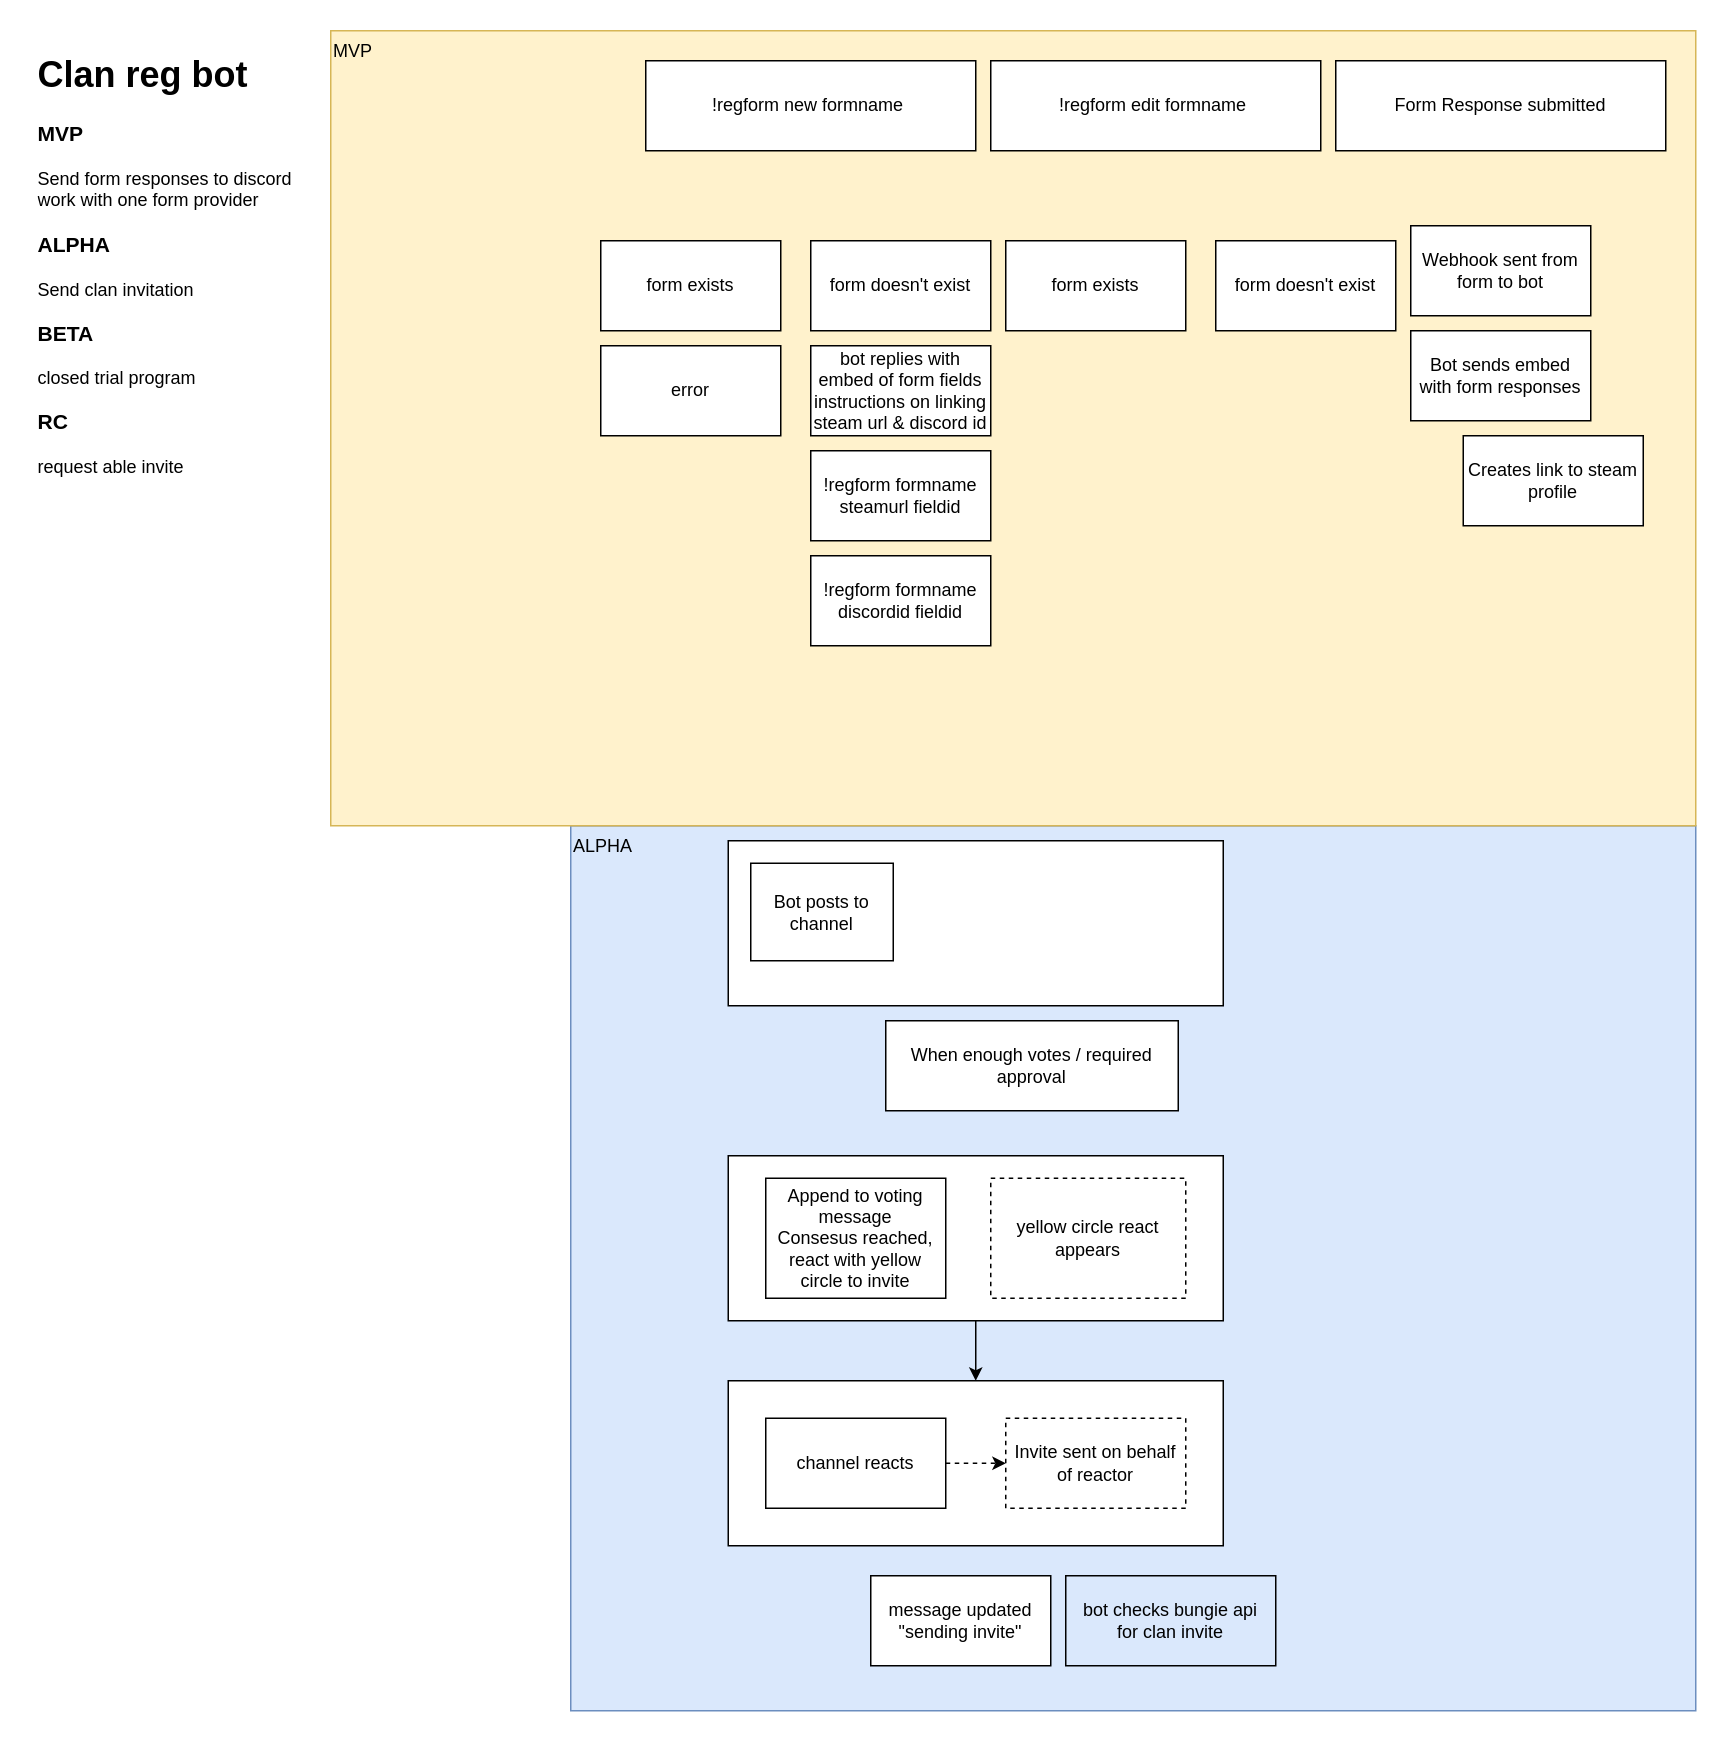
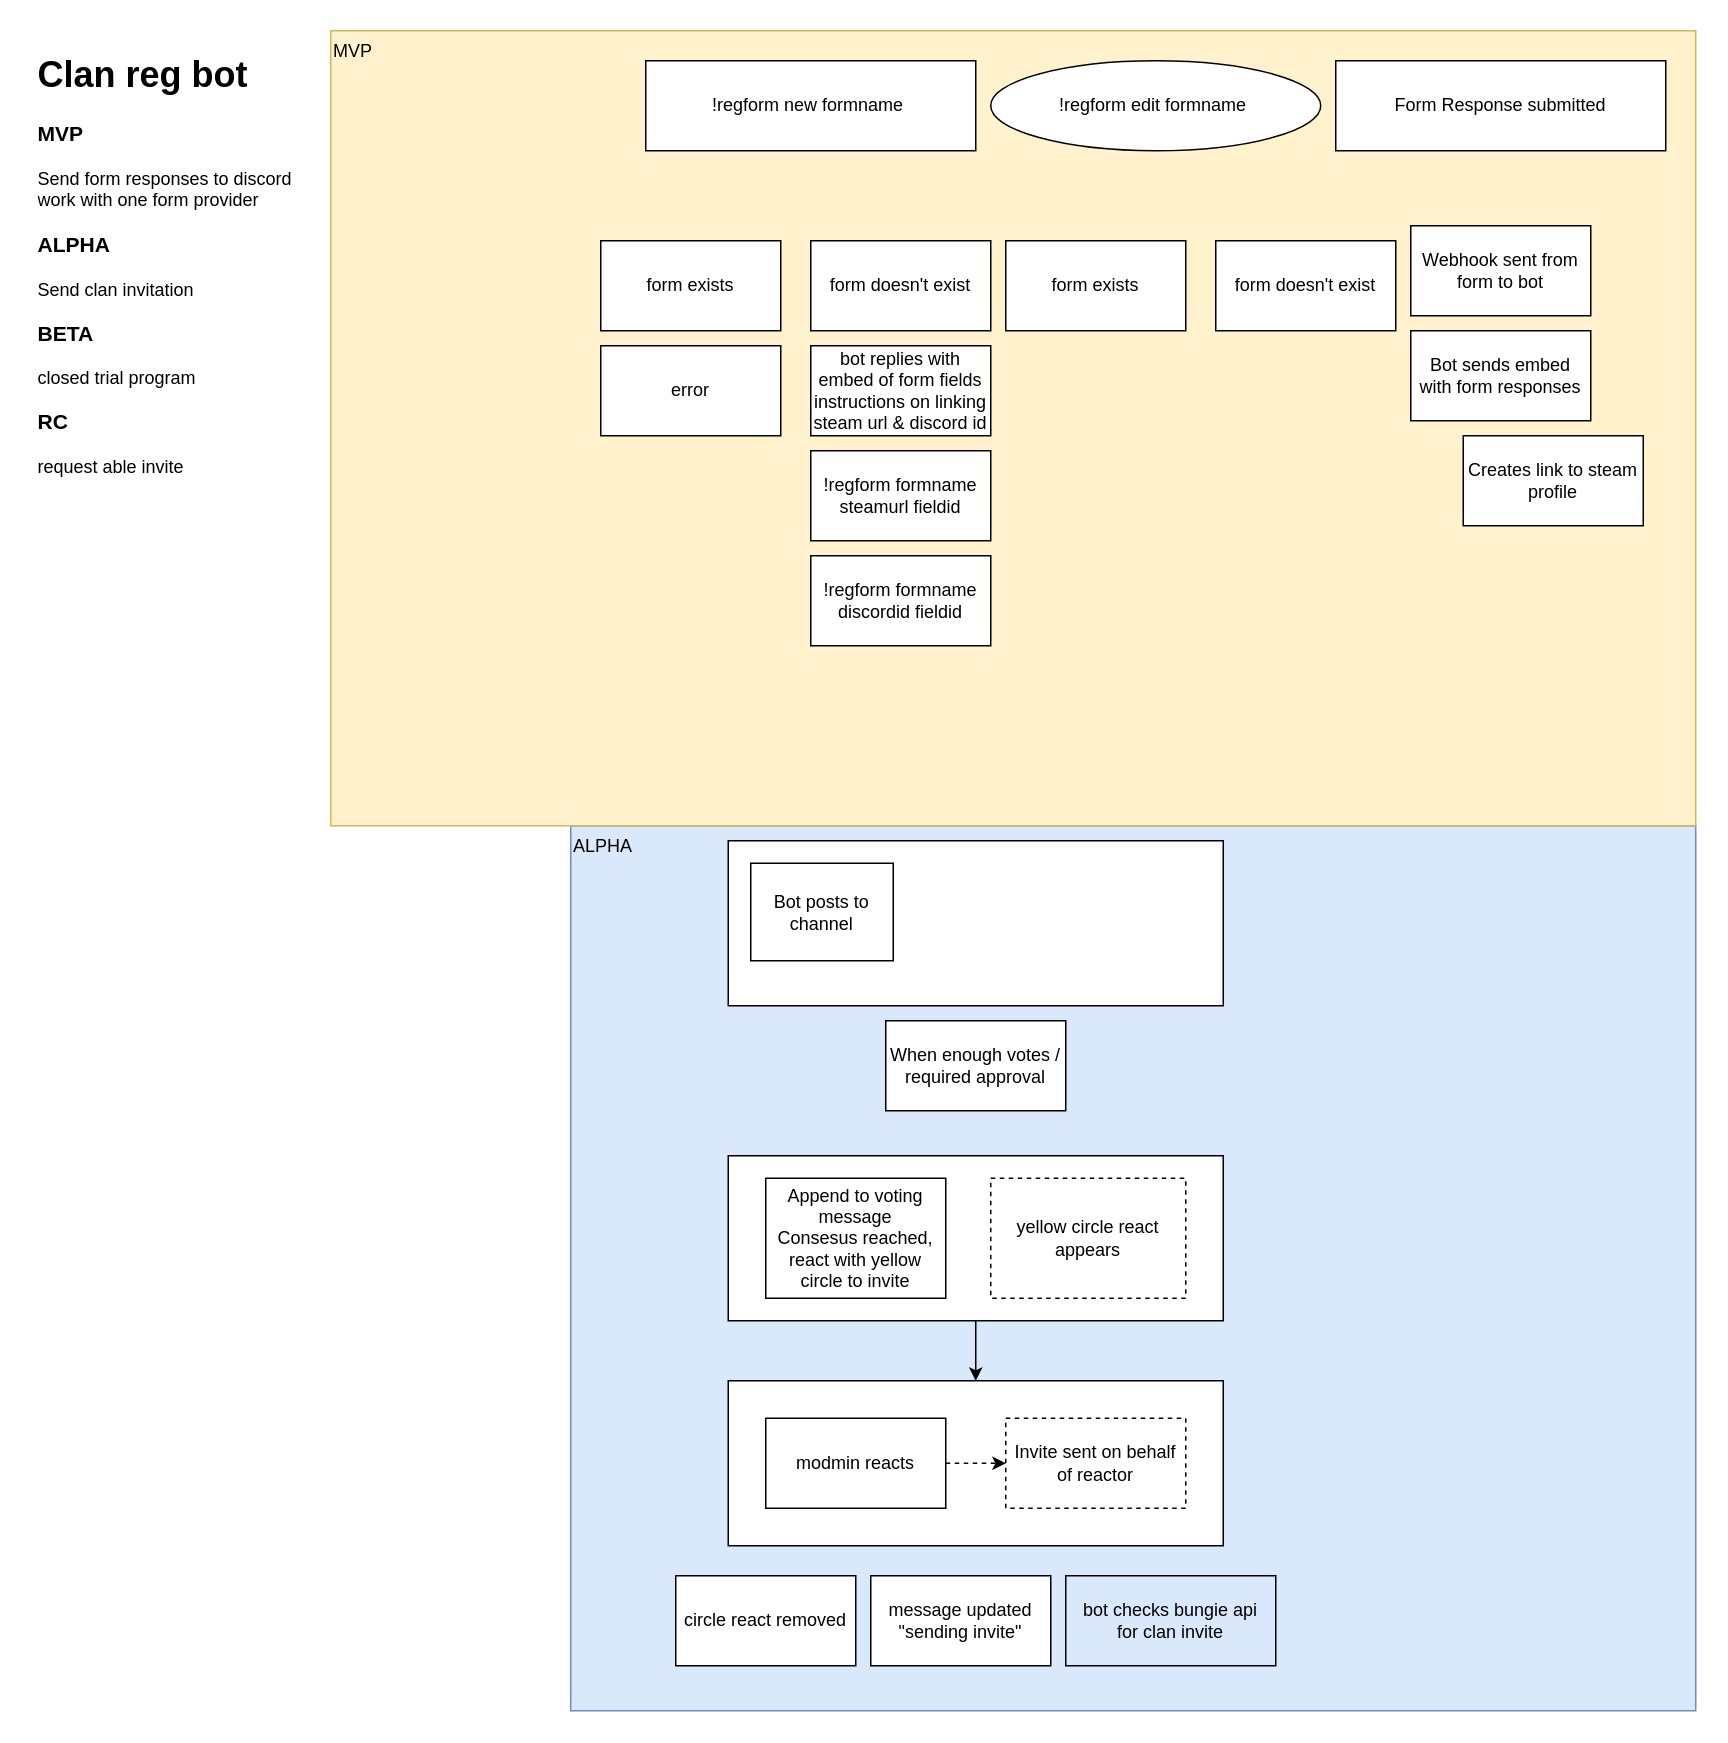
node "!regform edit formname": shape rectangle -> ellipse
node "When enough votes / required approval": size 293x90 -> 180x90
node "channel reacts": label "channel reacts" -> "modmin reacts"
node "circle react removed": added
